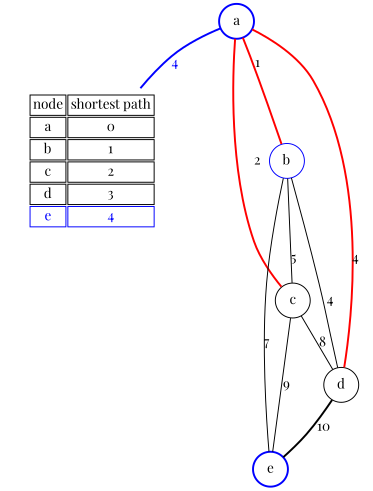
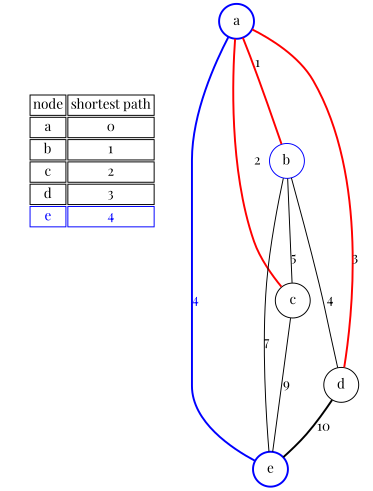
edge "a" -- "node": now "a" -- "e"
edge "a" -- "d": label "4" -> "3"
edge "c" -- "d": removed, label "8"
